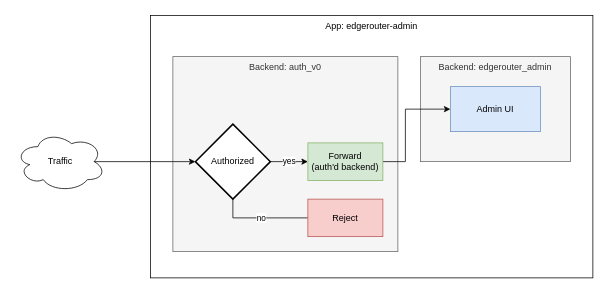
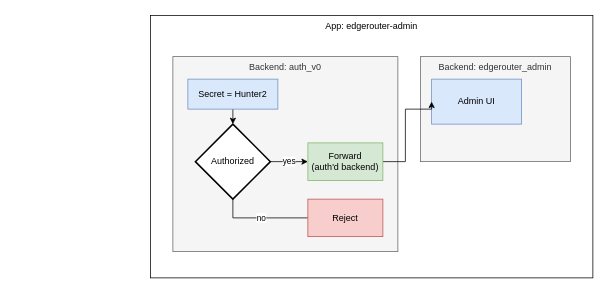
node "Secret = Hunter2": added
node "Admin UI": moved (495, 109) -> (477, 102)
edge "Secret = Hunter2" -> "Authorized": added
node "Traffic": removed
edge "Traffic" -> "Authorized": removed
